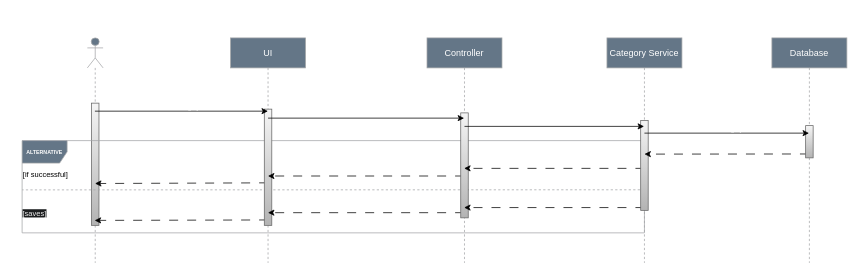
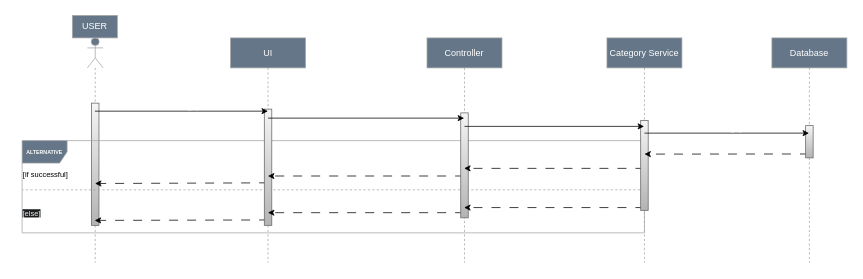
node "USER": added
node "[saves]": label "[saves]" -> "[else]"
